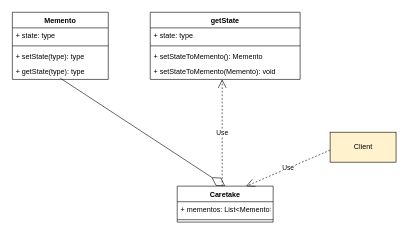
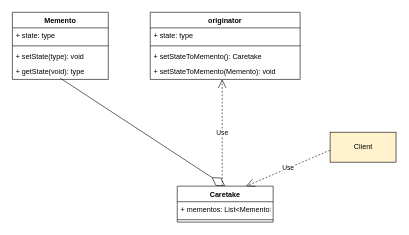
node "getState": label "getState" -> "originator"
node "+ setState(type): type": label "+ setState(type): type" -> "+ setState(type): void"
node "+ setStateToMemento(): Memento": label "+ setStateToMemento(): Memento" -> "+ setStateToMemento(): Caretake"
node "+ getState(type): type": label "+ getState(type): type" -> "+ getState(void): type"
